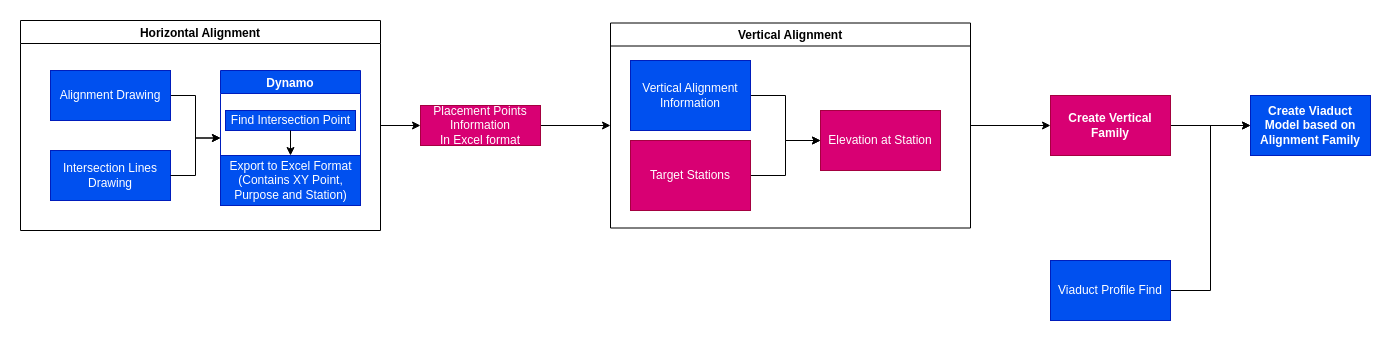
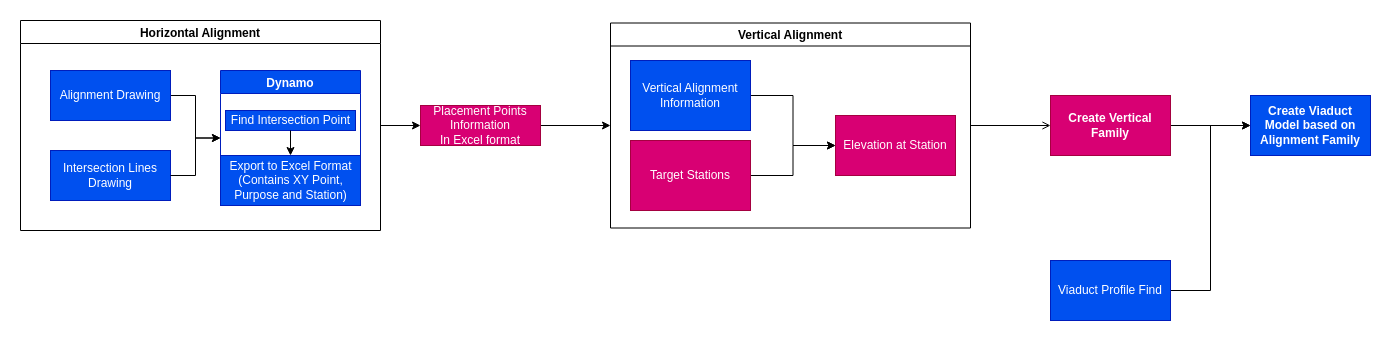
edge "Vertical Alignment" -> "Create Vertical Family": arrowhead classic -> open
node "Elevation at Station": moved (881, 141) -> (896, 146)
